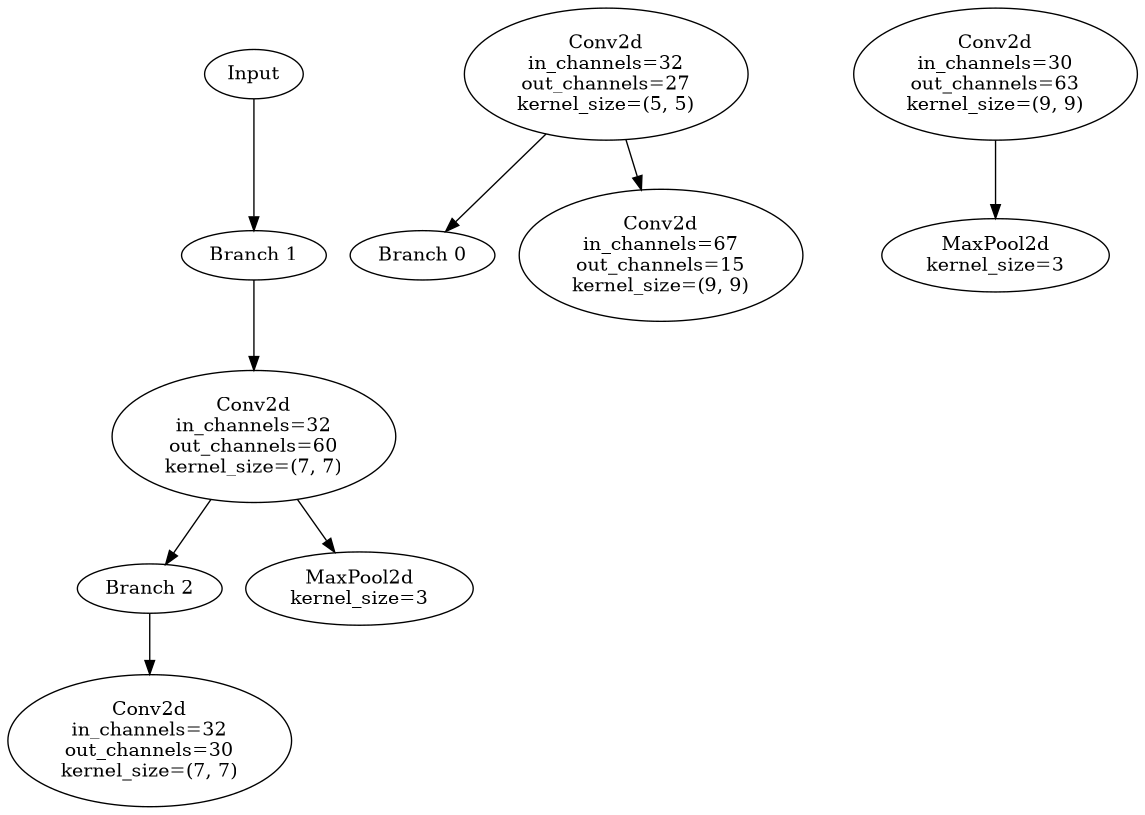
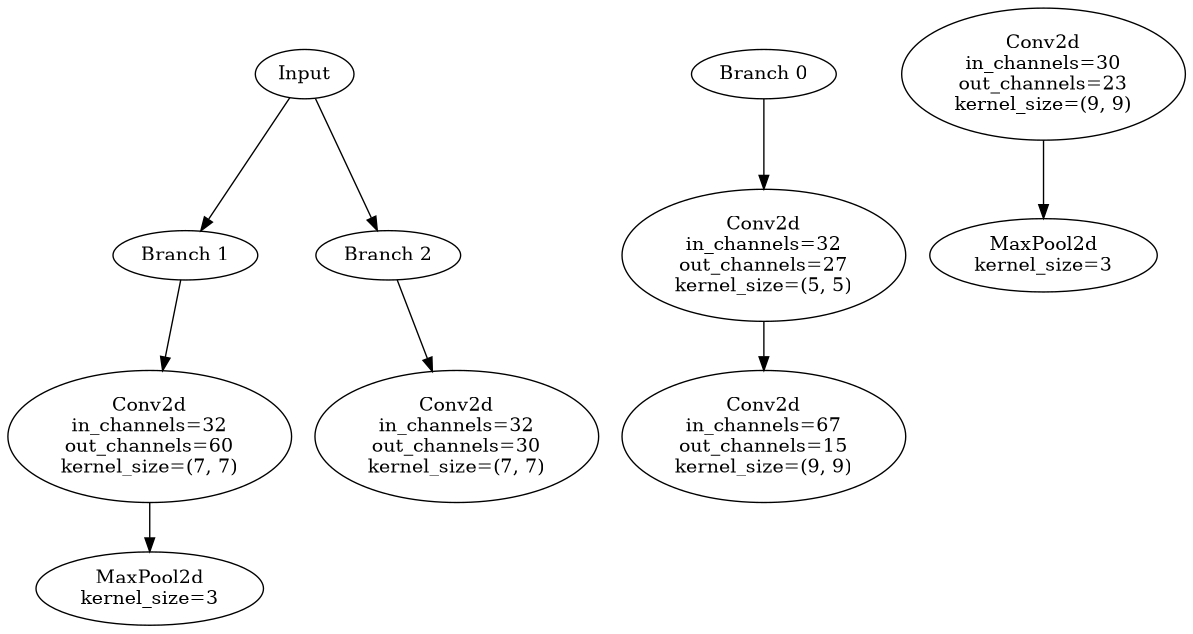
node "Conv2d in_channels=30 out_channels=63 kernel_size=(9, 9)": label "Conv2d in_channels=30 out_channels=63 kernel_size=(9, 9)" -> "Conv2d in_channels=30 out_channels=23 kernel_size=(9, 9)"
edge "Conv2d in_channels=32 out_channels=27 kernel_size=(5, 5)" -> "Branch 0": reversed
edge "Conv2d in_channels=32 out_channels=60 kernel_size=(7, 7)" -> "Branch 2": now "Input" -> "Branch 2"
